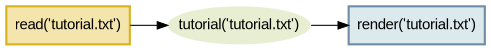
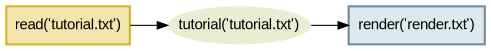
node "render('tutorial.txt')": label "render('tutorial.txt')" -> "render('render.txt')"
